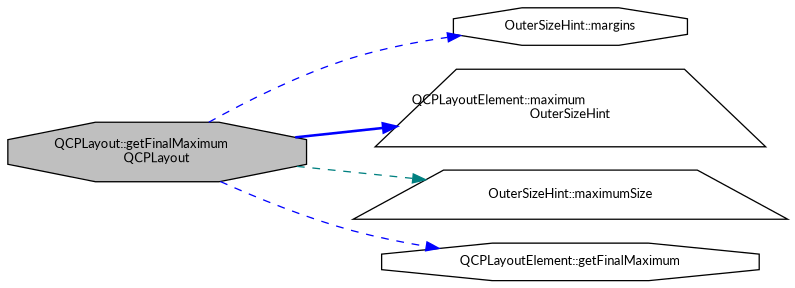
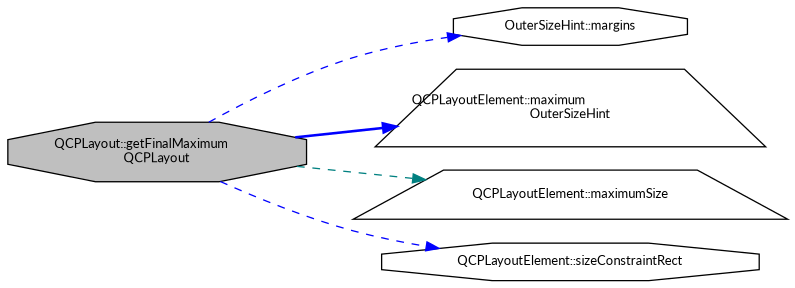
node "OuterSizeHint::maximumSize": label "OuterSizeHint::maximumSize" -> "QCPLayoutElement::maximumSize"
node "QCPLayoutElement::getFinalMaximum": label "QCPLayoutElement::getFinalMaximum" -> "QCPLayoutElement::sizeConstraintRect"
